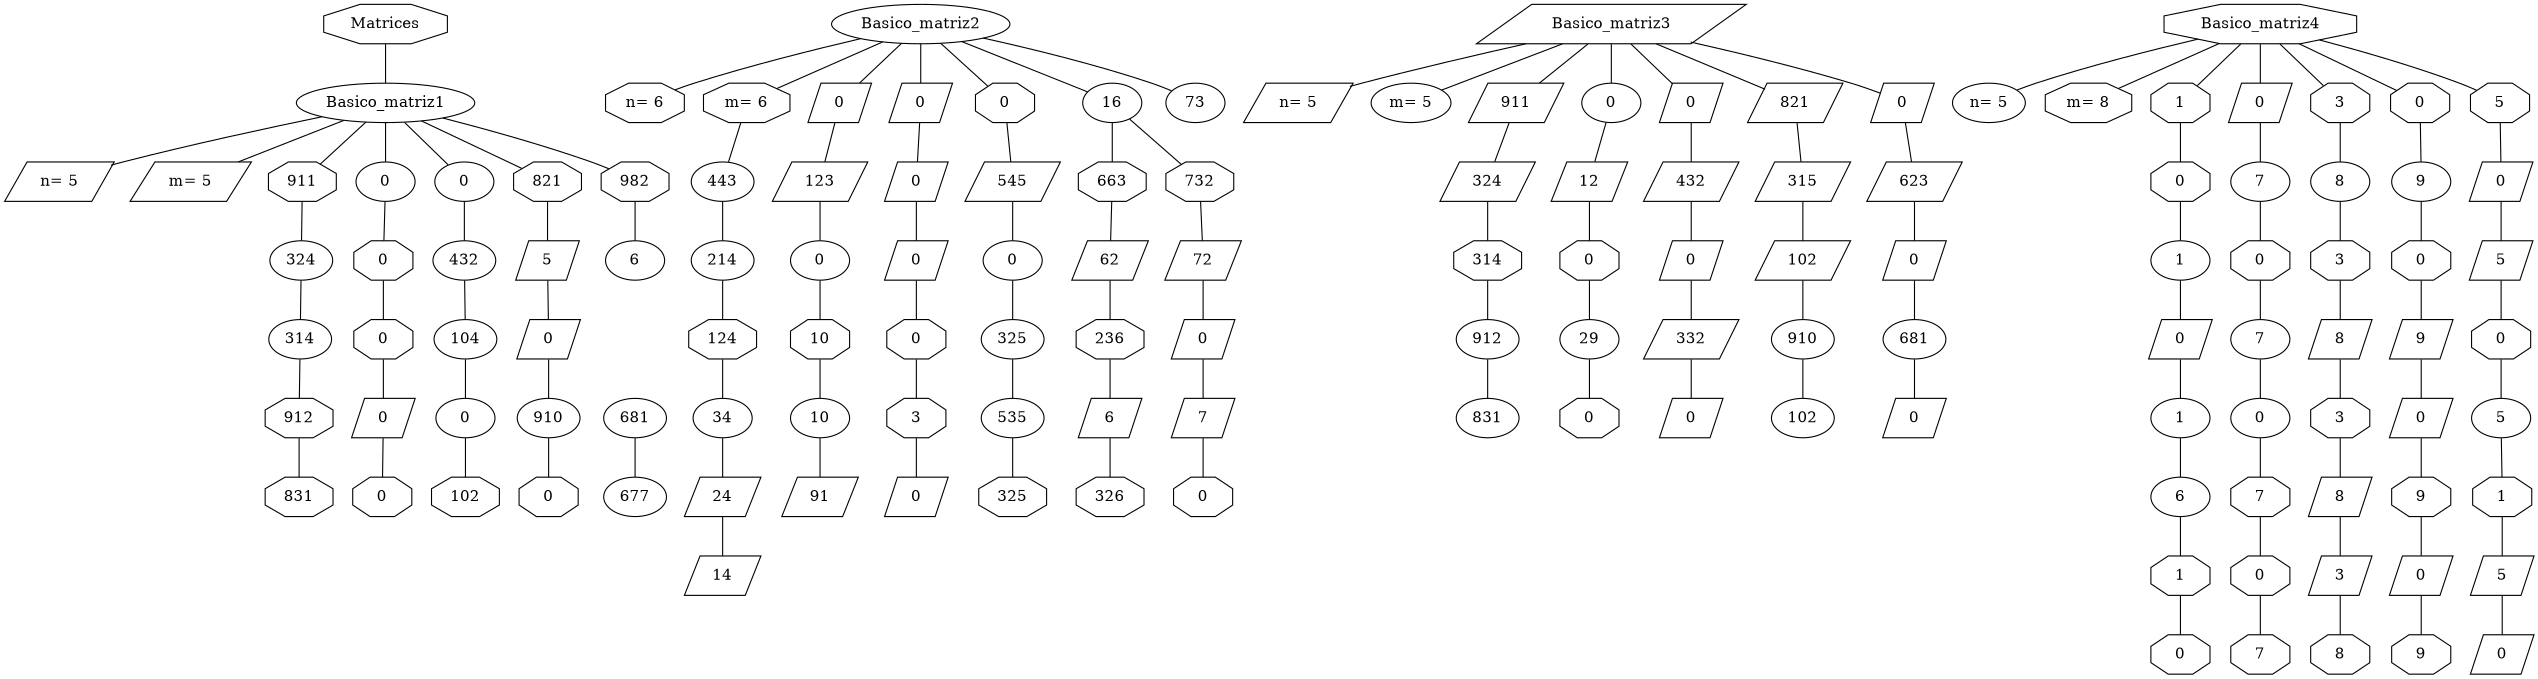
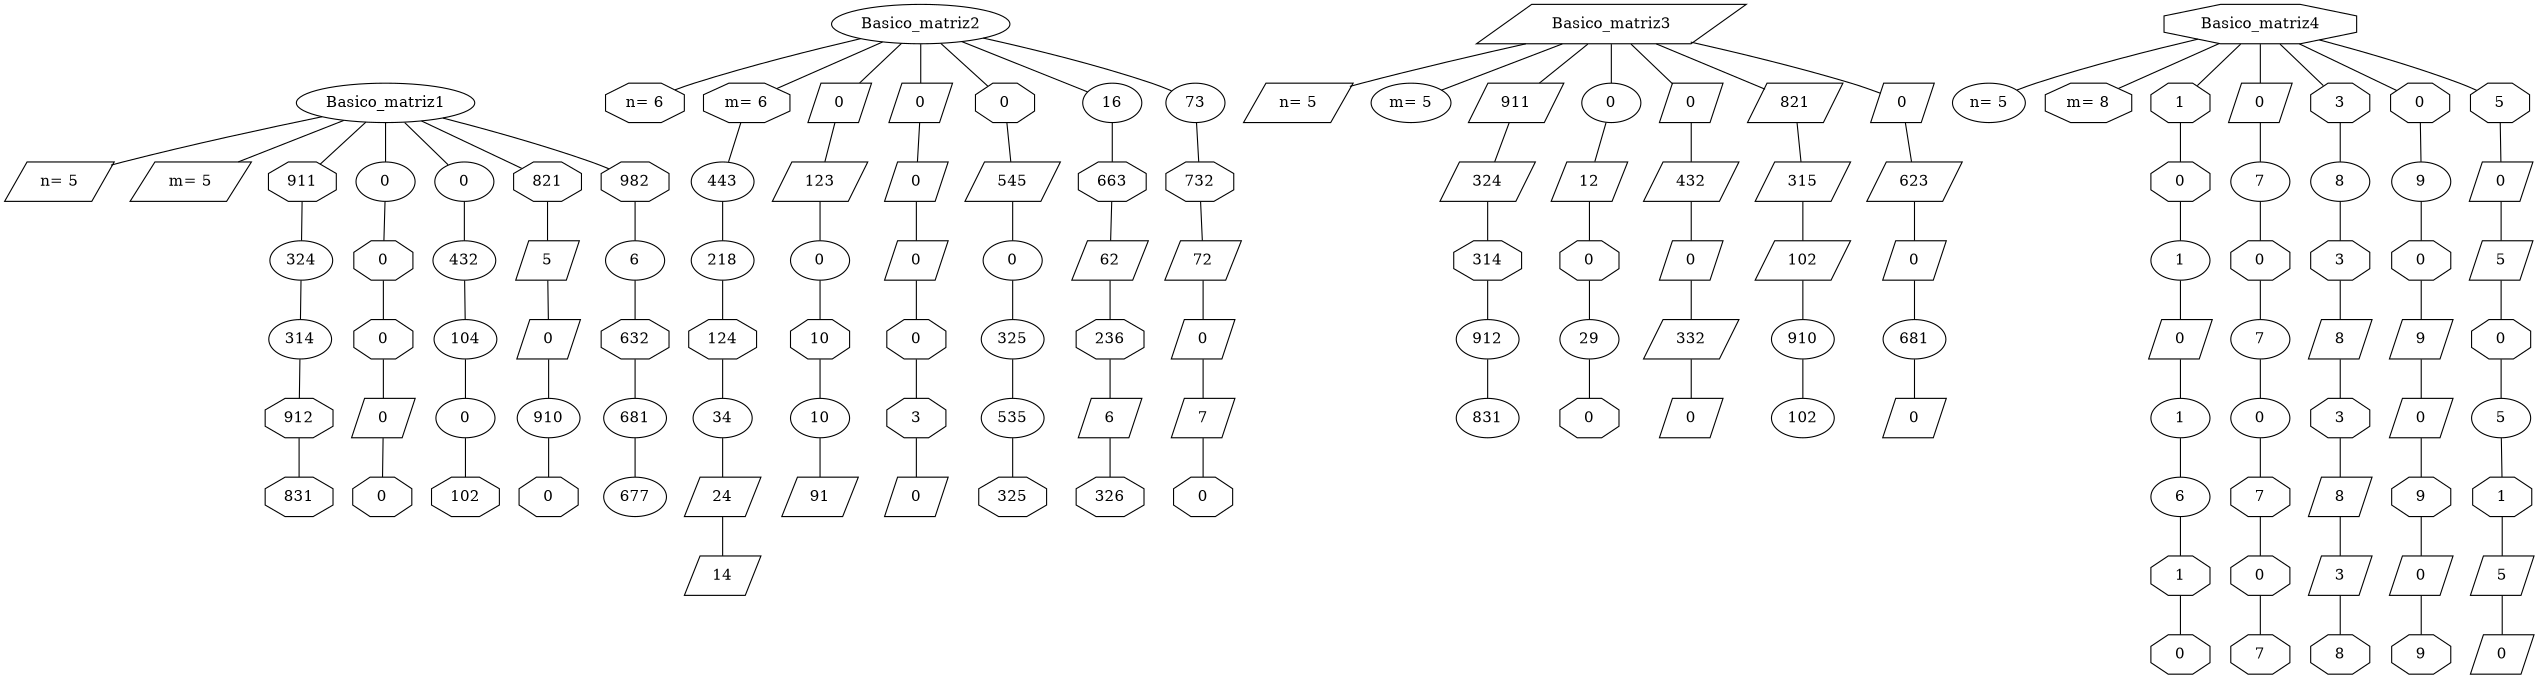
node "Matrices": removed
edge "16" -- "732": now "73" -- "732"
node "214": label "214" -> "218"
node "632": added
